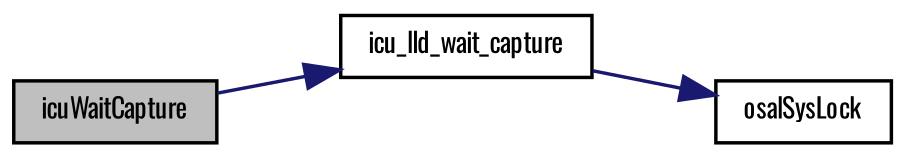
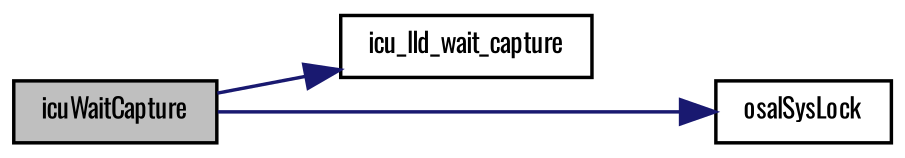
edge "icu_lld_wait_capture" -> "osalSysLock": now "icuWaitCapture" -> "osalSysLock"
